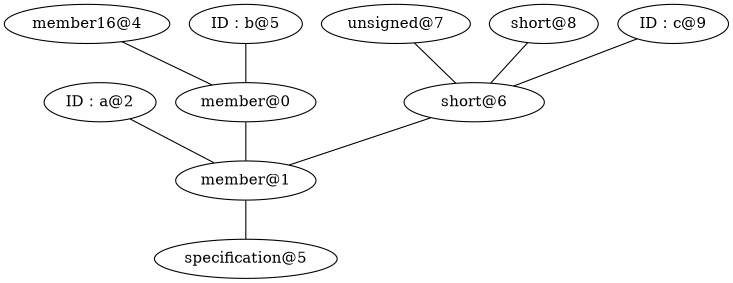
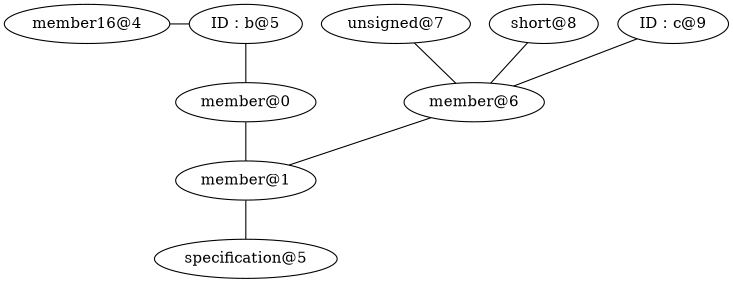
edge "member16@4" -- "member@0": now "member16@4" -- "ID：b@5"
node "ID：a@2": removed
node "short@6": label "short@6" -> "member@6"
